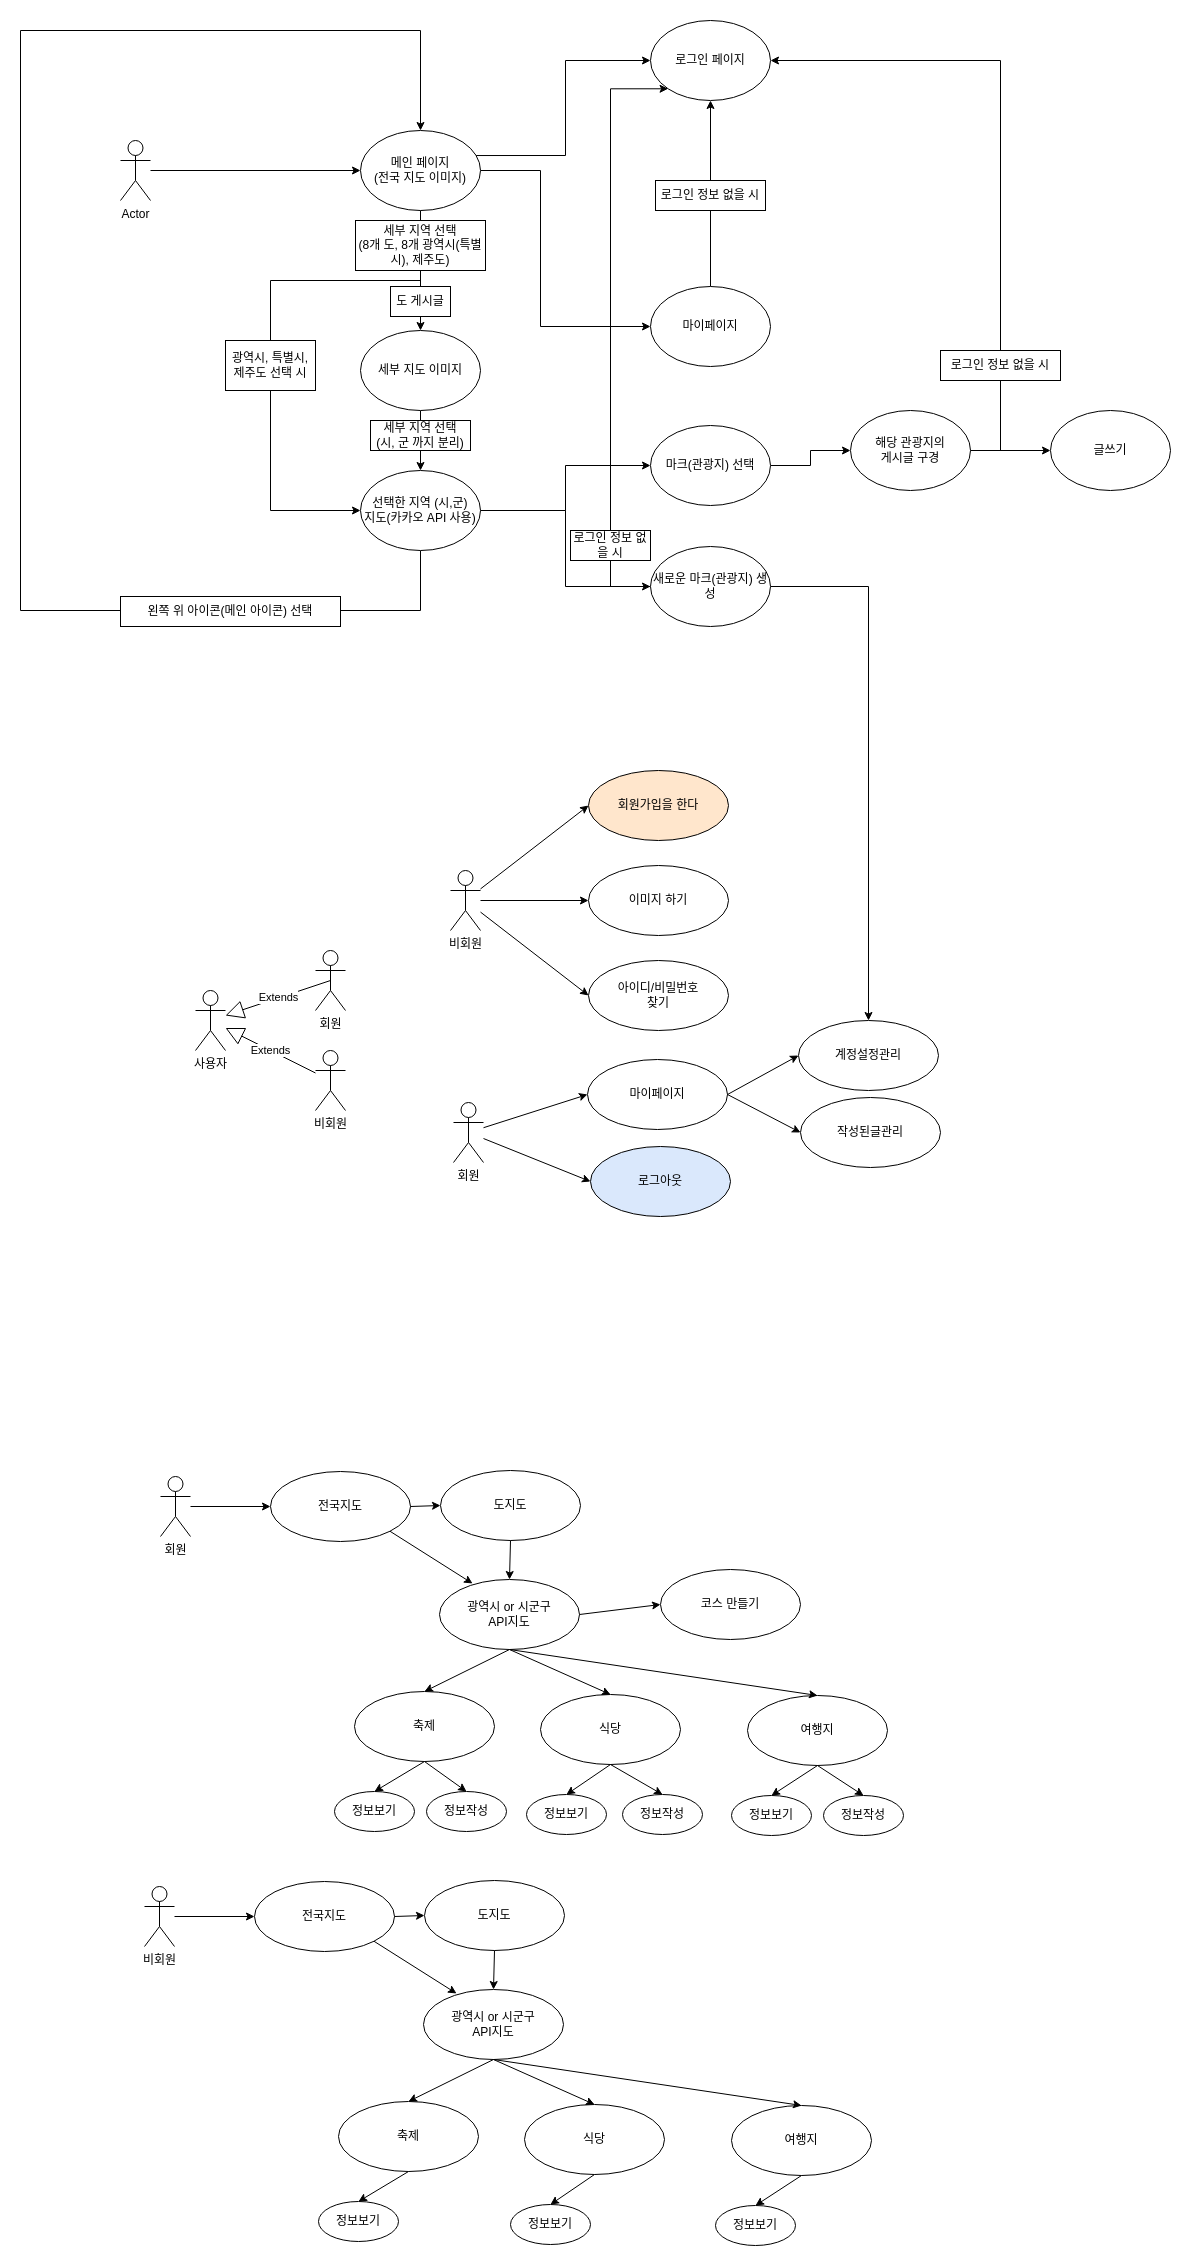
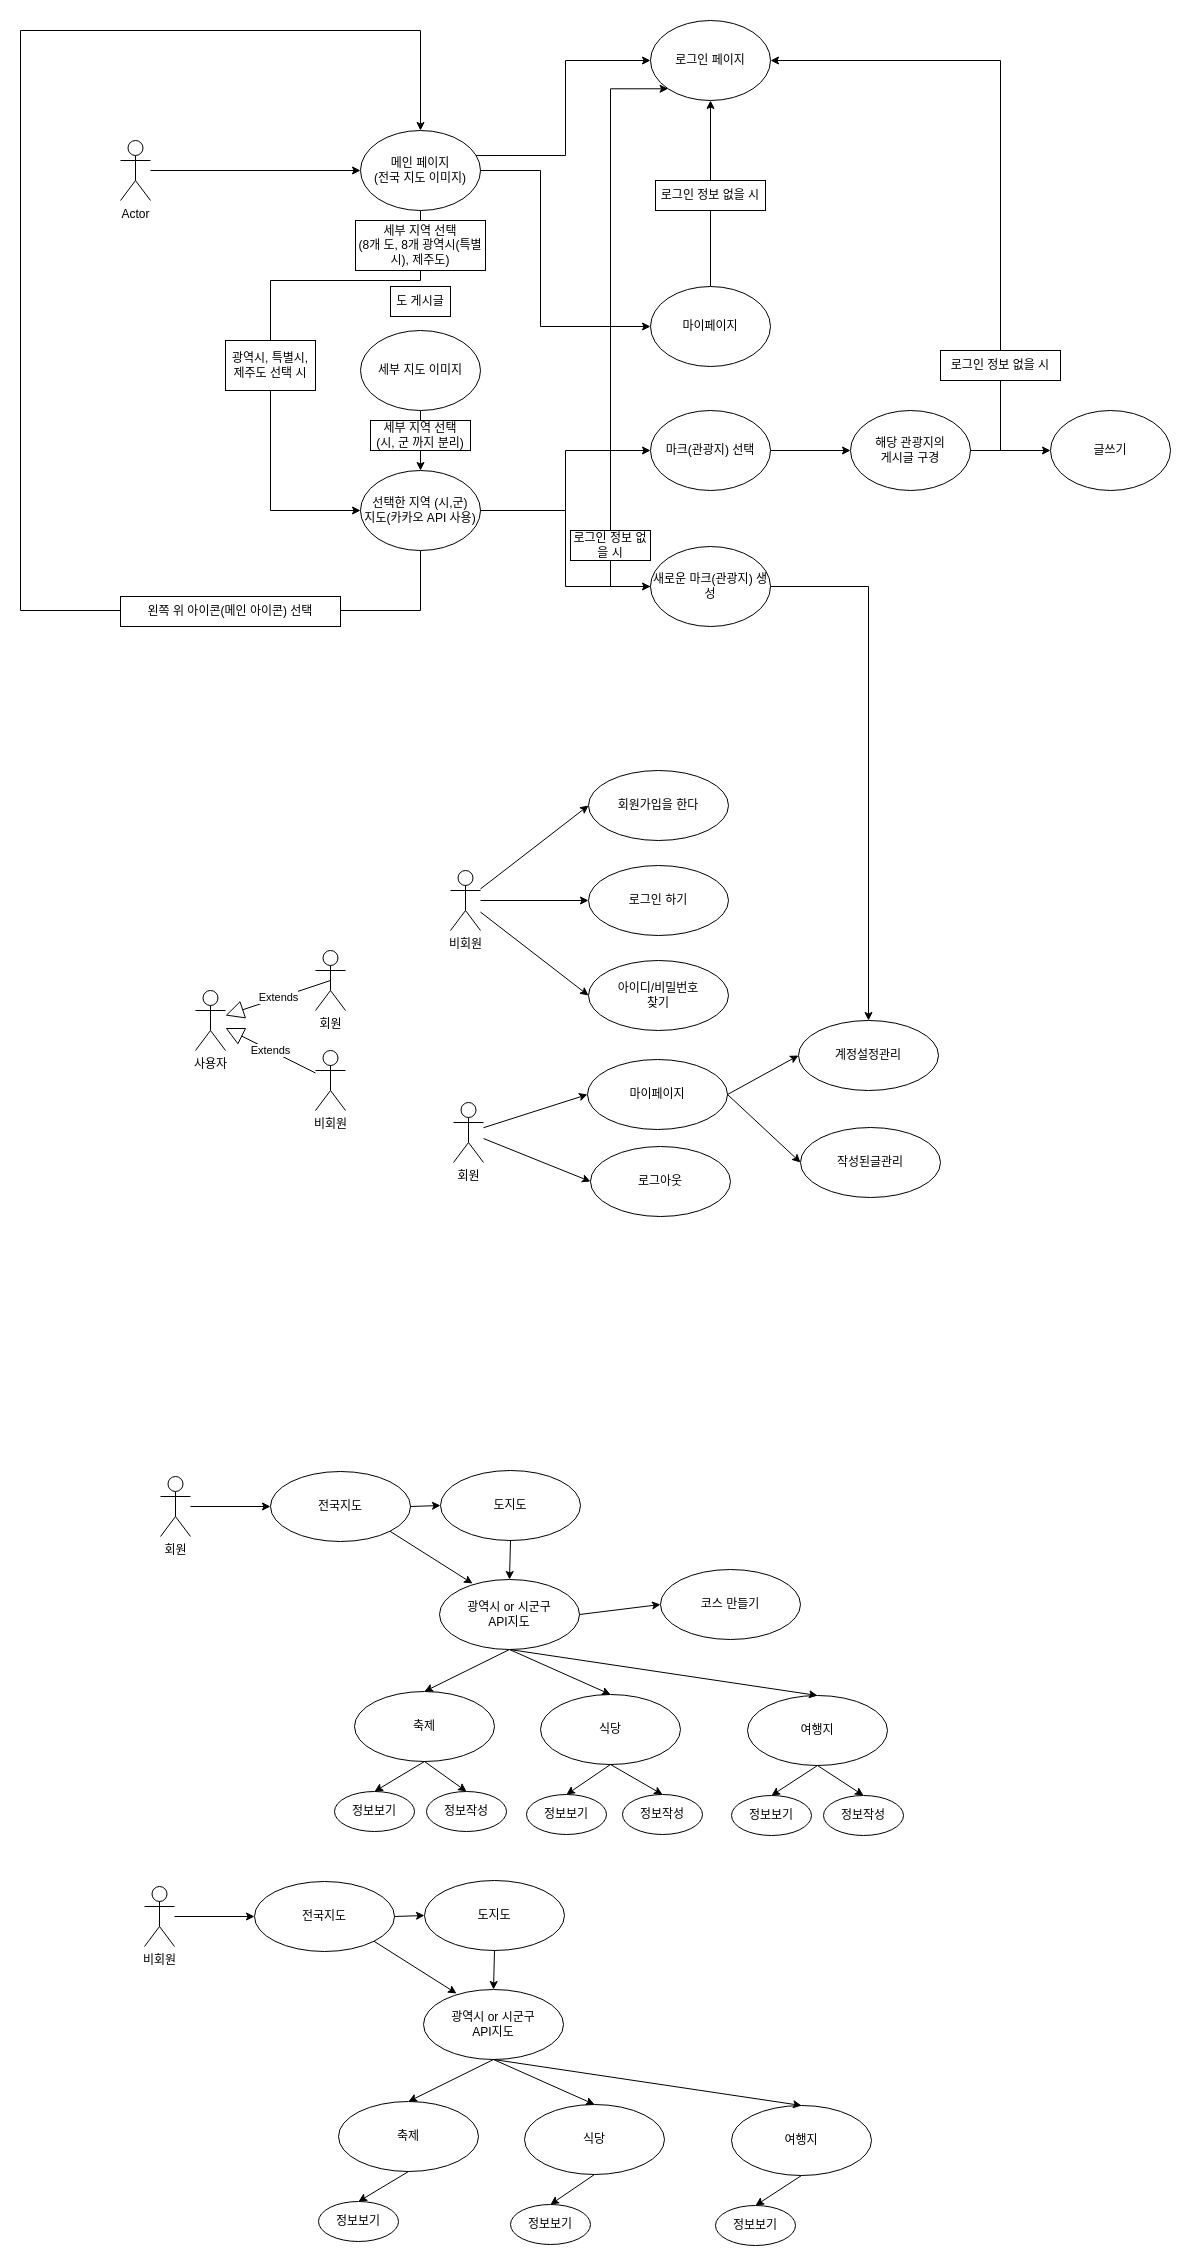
edge "메인 페이지 (전국 지도 이미지)" -> "세부 지도 이미지": removed
node "마크(관광지) 선택": moved (711, 466) -> (711, 451)
node "회원가입을 한다": fillcolor #ffe6cc -> #ffffff
node "이미지 하기": label "이미지 하기" -> "로그인 하기"
node "작성된글관리": moved (871, 1133) -> (871, 1163)
node "로그아웃": fillcolor #dae8fc -> #ffffff
